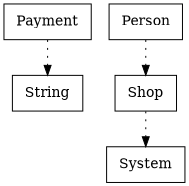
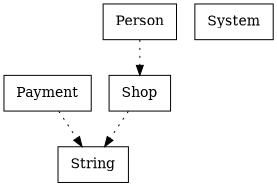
edge "Shop" -> "System": now "Shop" -> "String"
